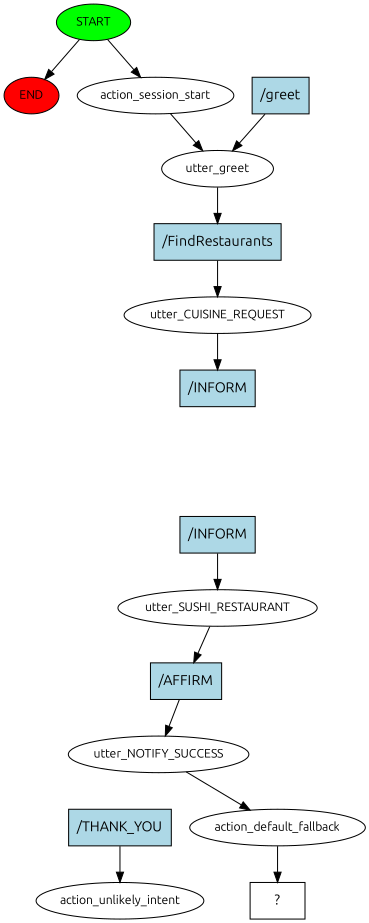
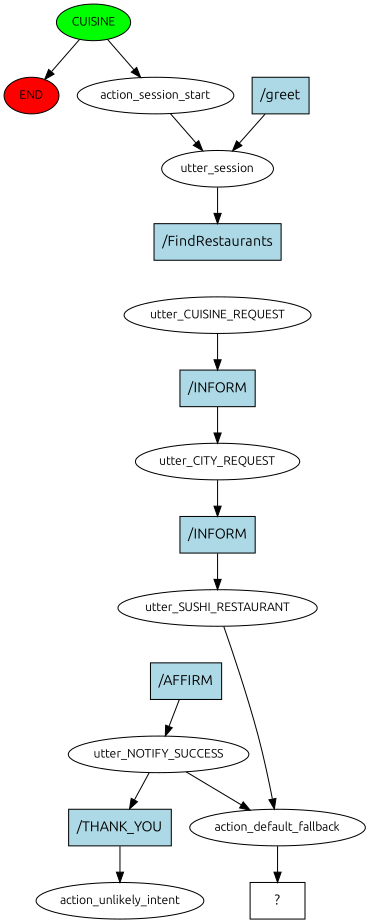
node "START": label "START" -> "CUISINE"
node "utter_greet": label "utter_greet" -> "utter_session"
edge "/FindRestaurants" -> "utter_CUISINE_REQUEST": removed
node "utter_CITY_REQUEST": added
edge "utter_SUSHI_RESTAURANT" -> "/AFFIRM": now "utter_SUSHI_RESTAURANT" -> "action_default_fallback"
edge "utter_NOTIFY_SUCCESS" -> "/THANK_YOU": added
